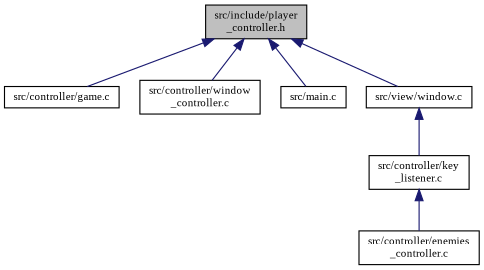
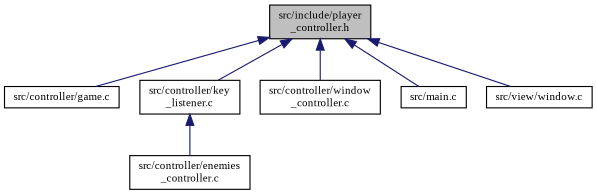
edge "src/controller/key _listener.c" -> "src/view/window.c": now "src/controller/key _listener.c" -> "src/include/player _controller.h"
